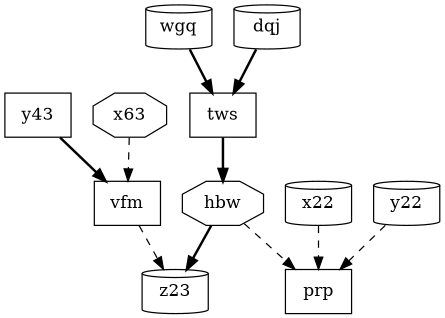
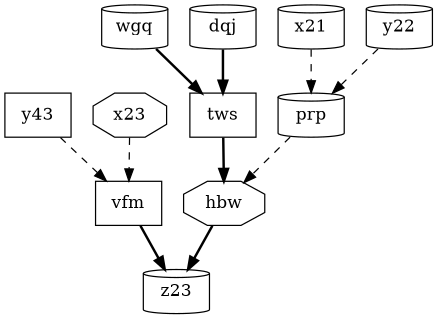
node "x63": label "x63" -> "x23"
edge "y43" -> "vfm": style bold -> dashed
node "x22": label "x22" -> "x21"
edge "vfm" -> "z23": style dashed -> bold
edge "hbw" -> "prp": reversed
node "prp": shape box -> cylinder
